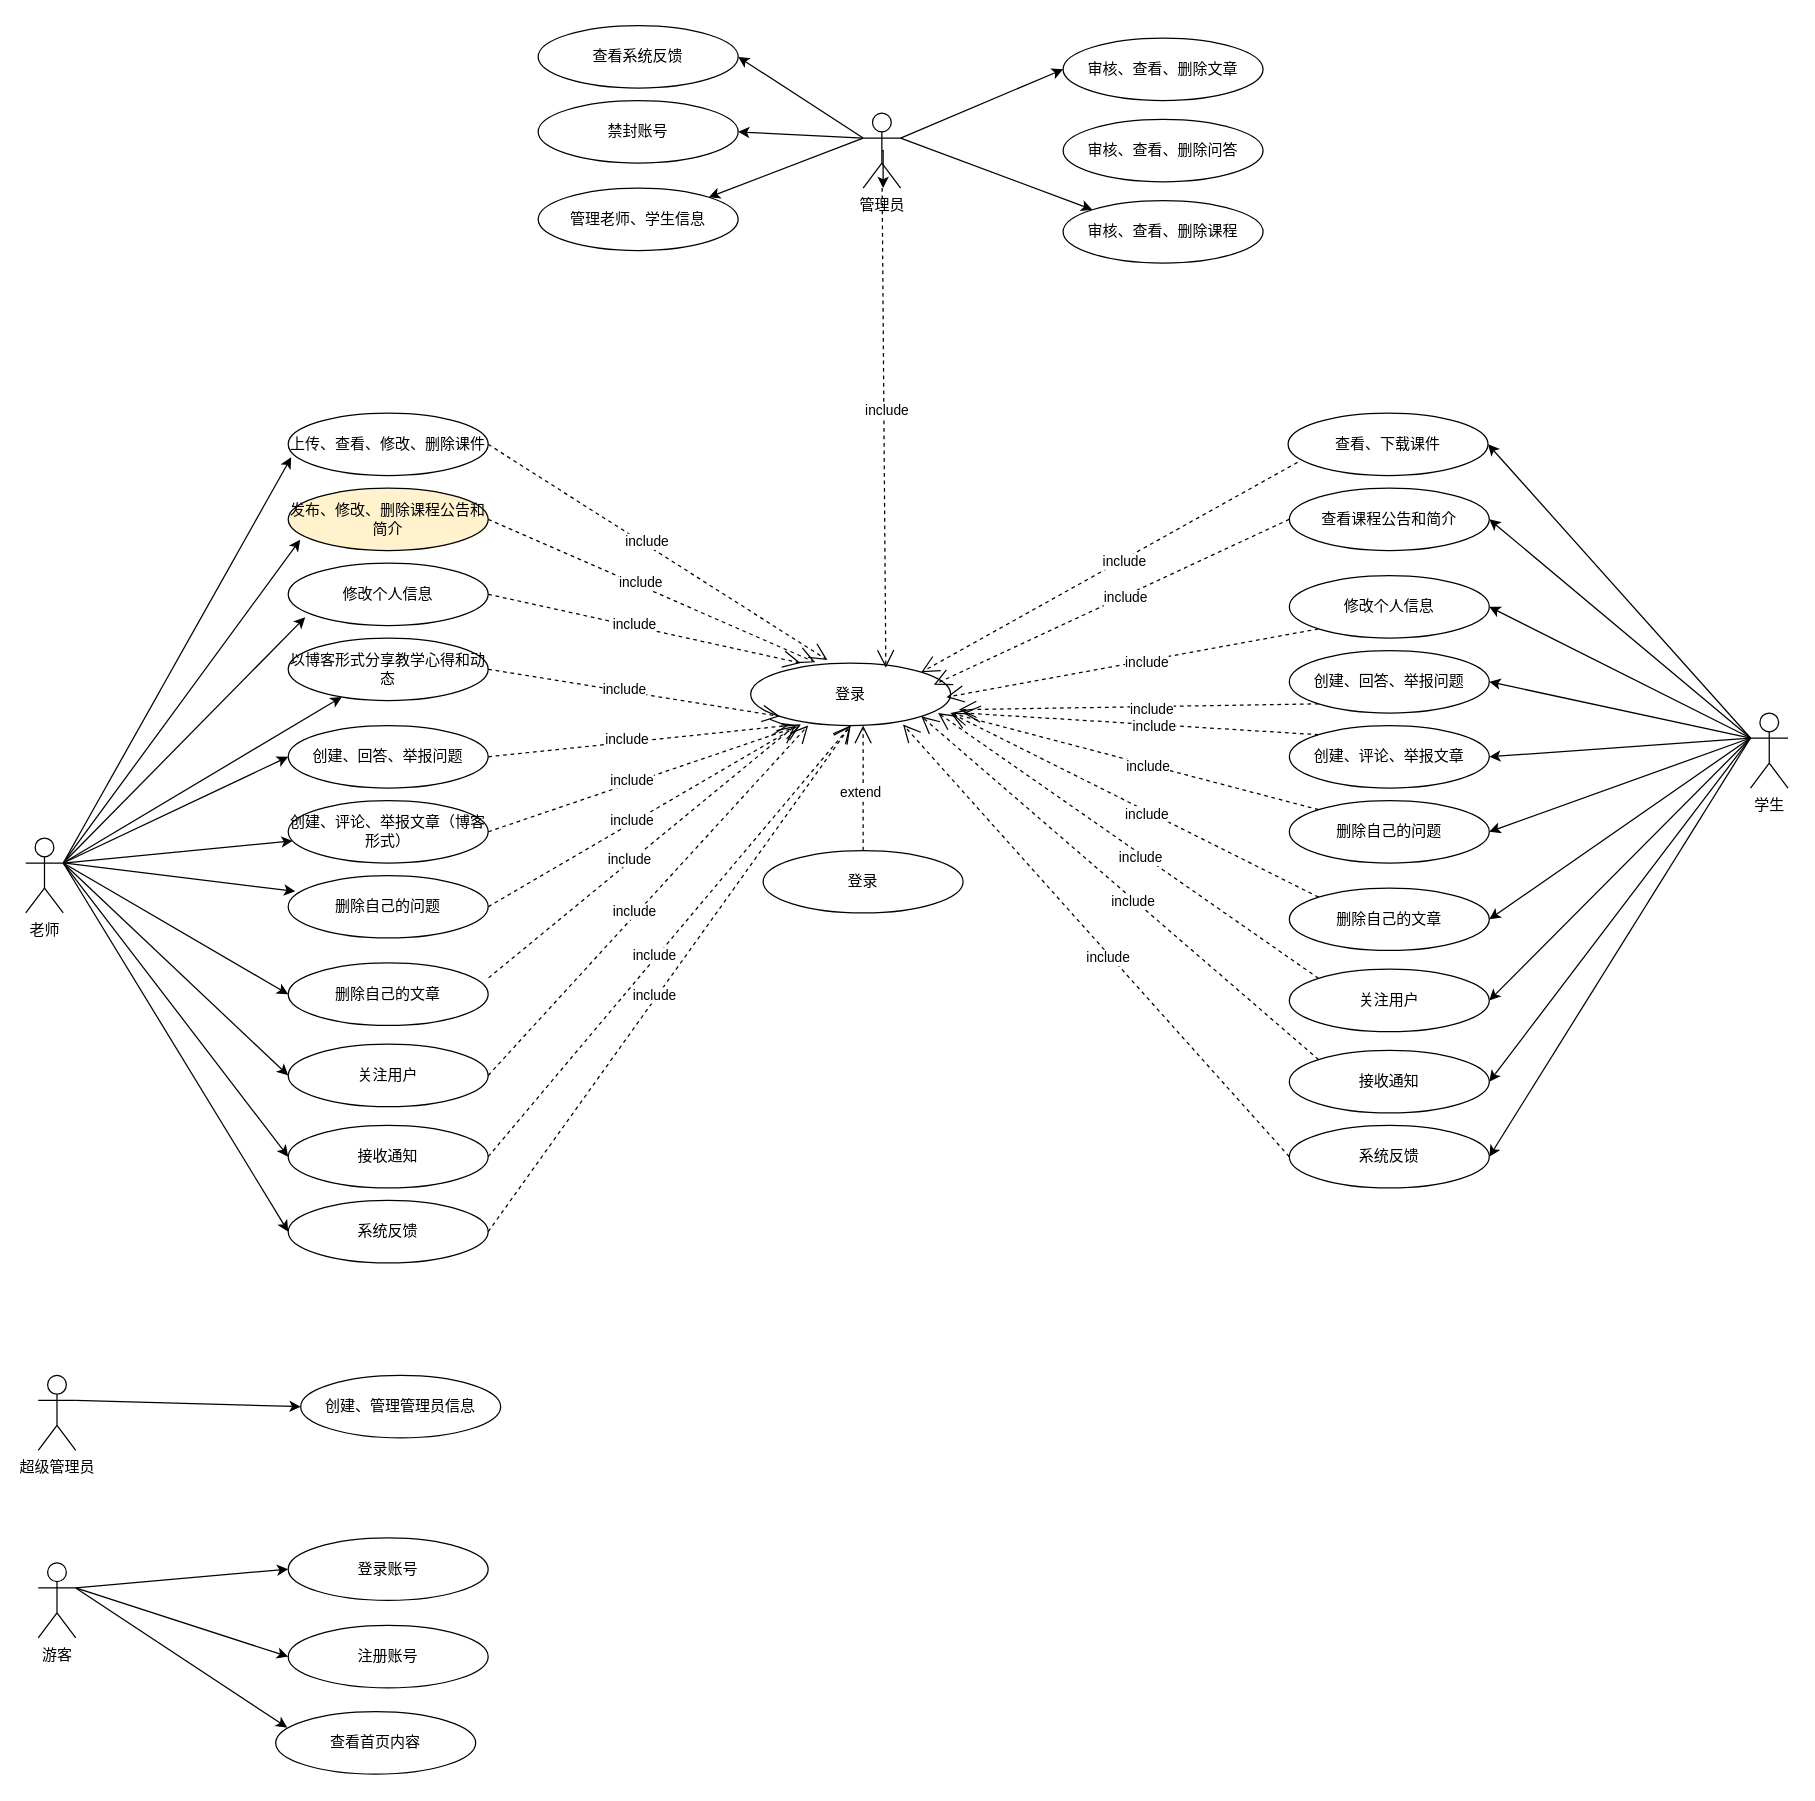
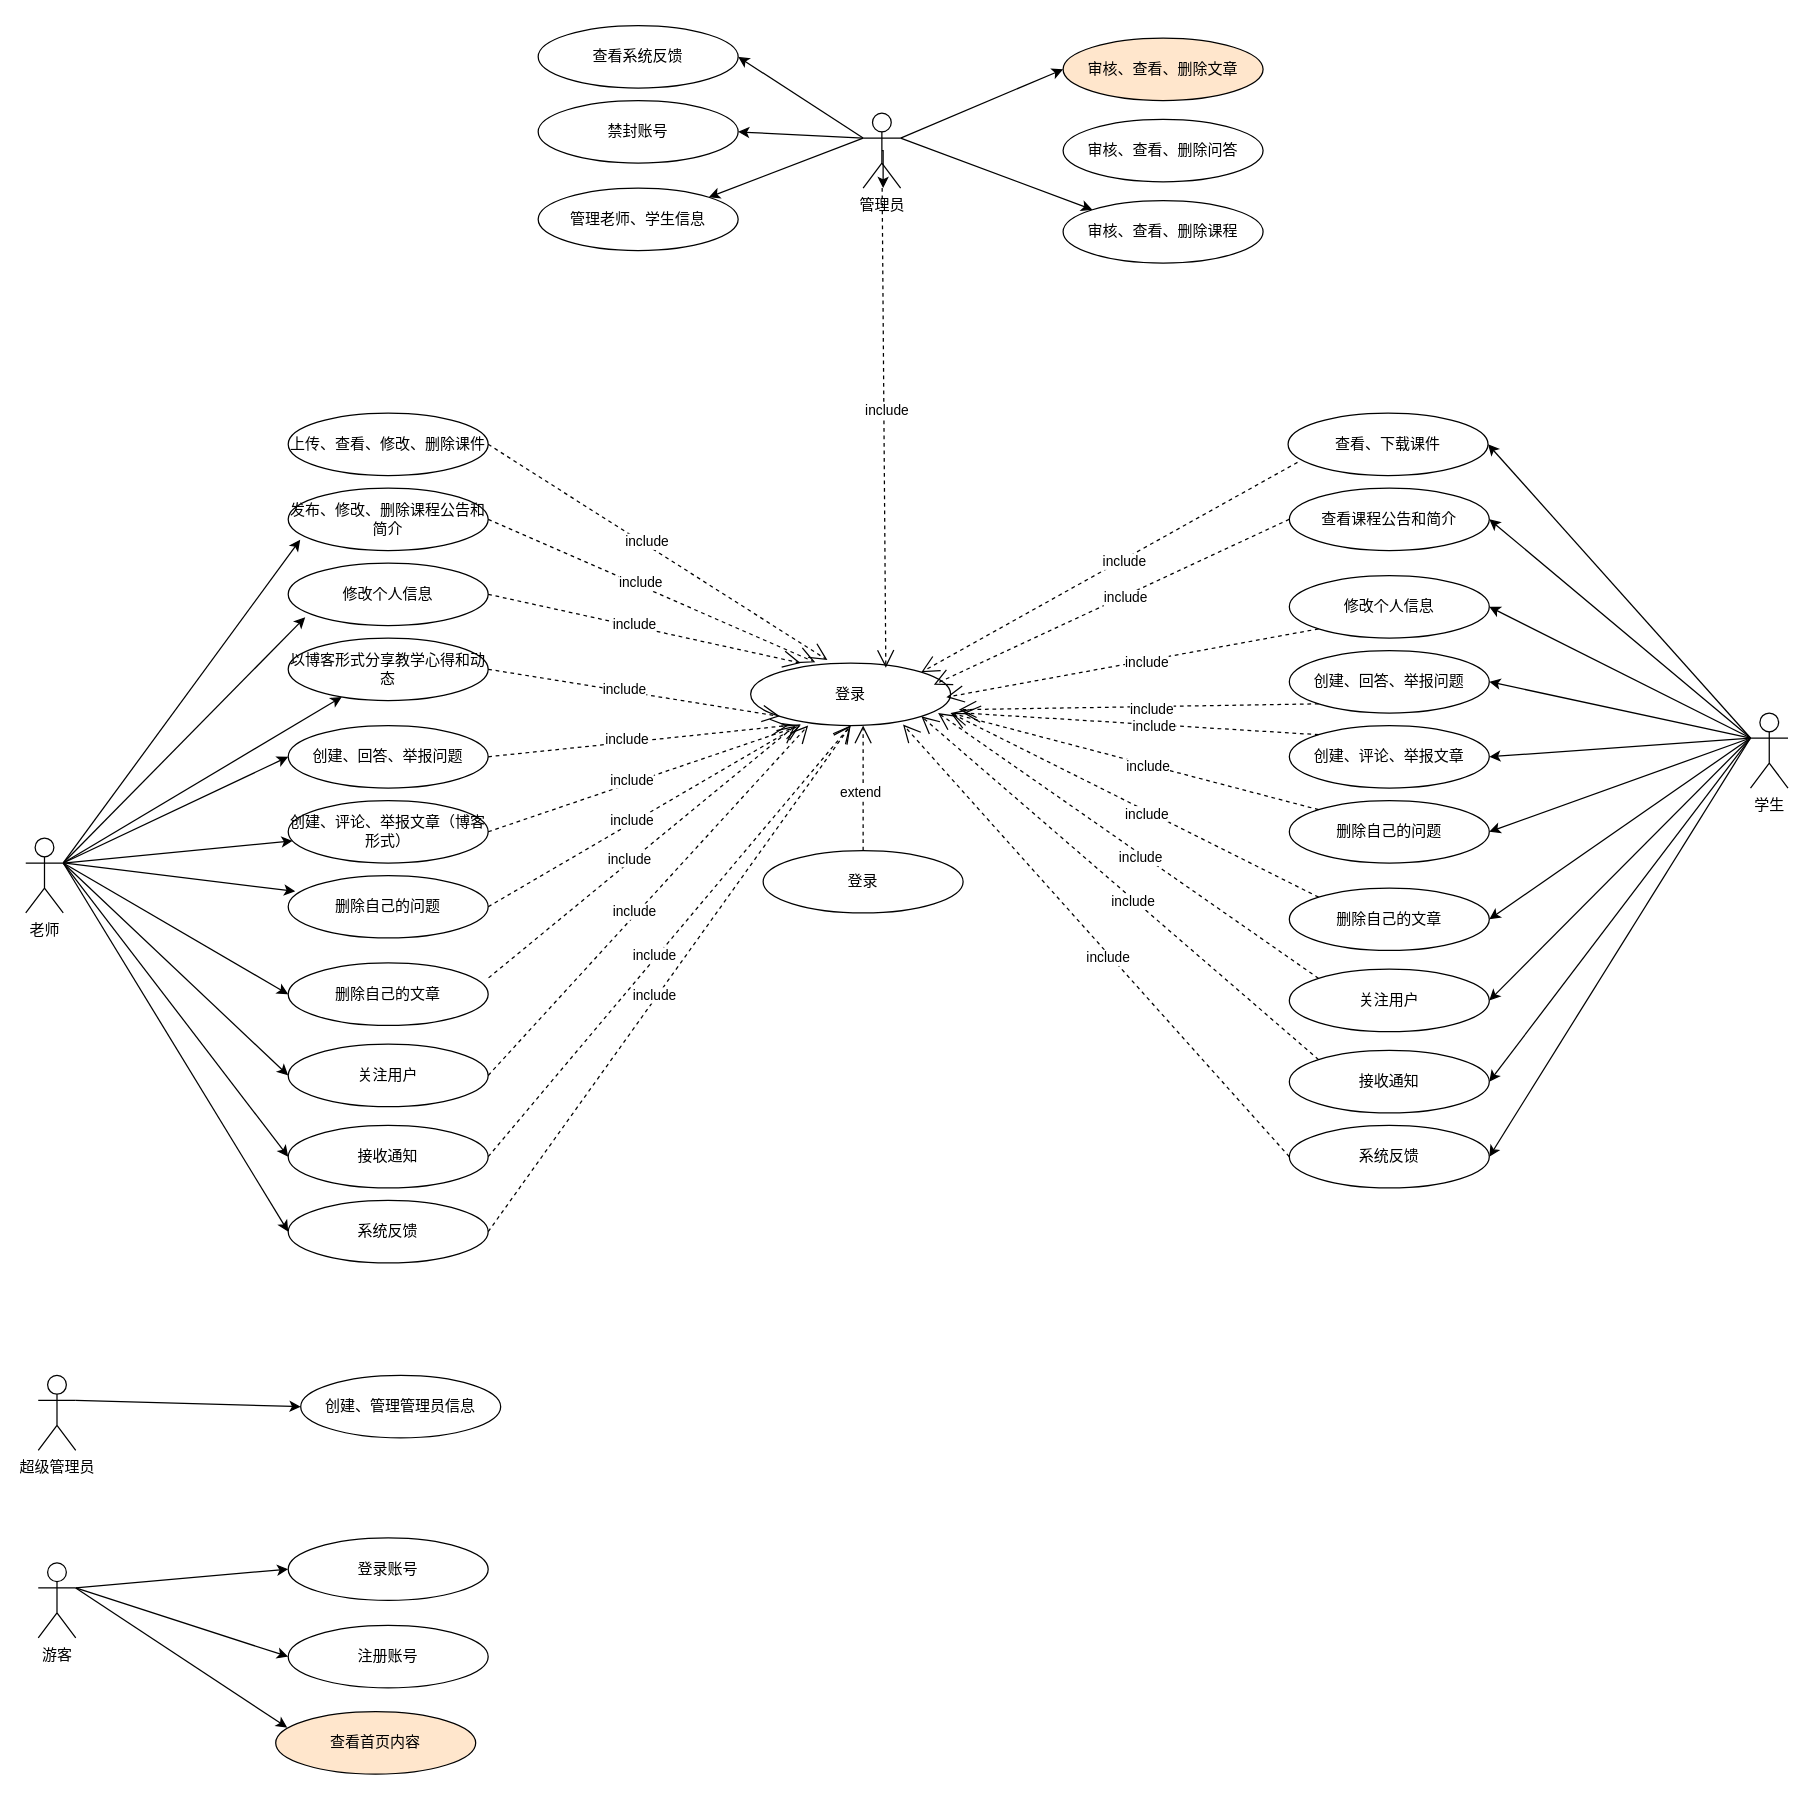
node "审核、查看、删除文章": fillcolor #ffffff -> #ffe6cc
node "发布、修改、删除课程公告和简介": fillcolor #fff2cc -> #ffffff
edge "老师" -> "上传、查看、修改、删除课件": removed
node "查看首页内容": fillcolor #ffffff -> #ffe6cc
